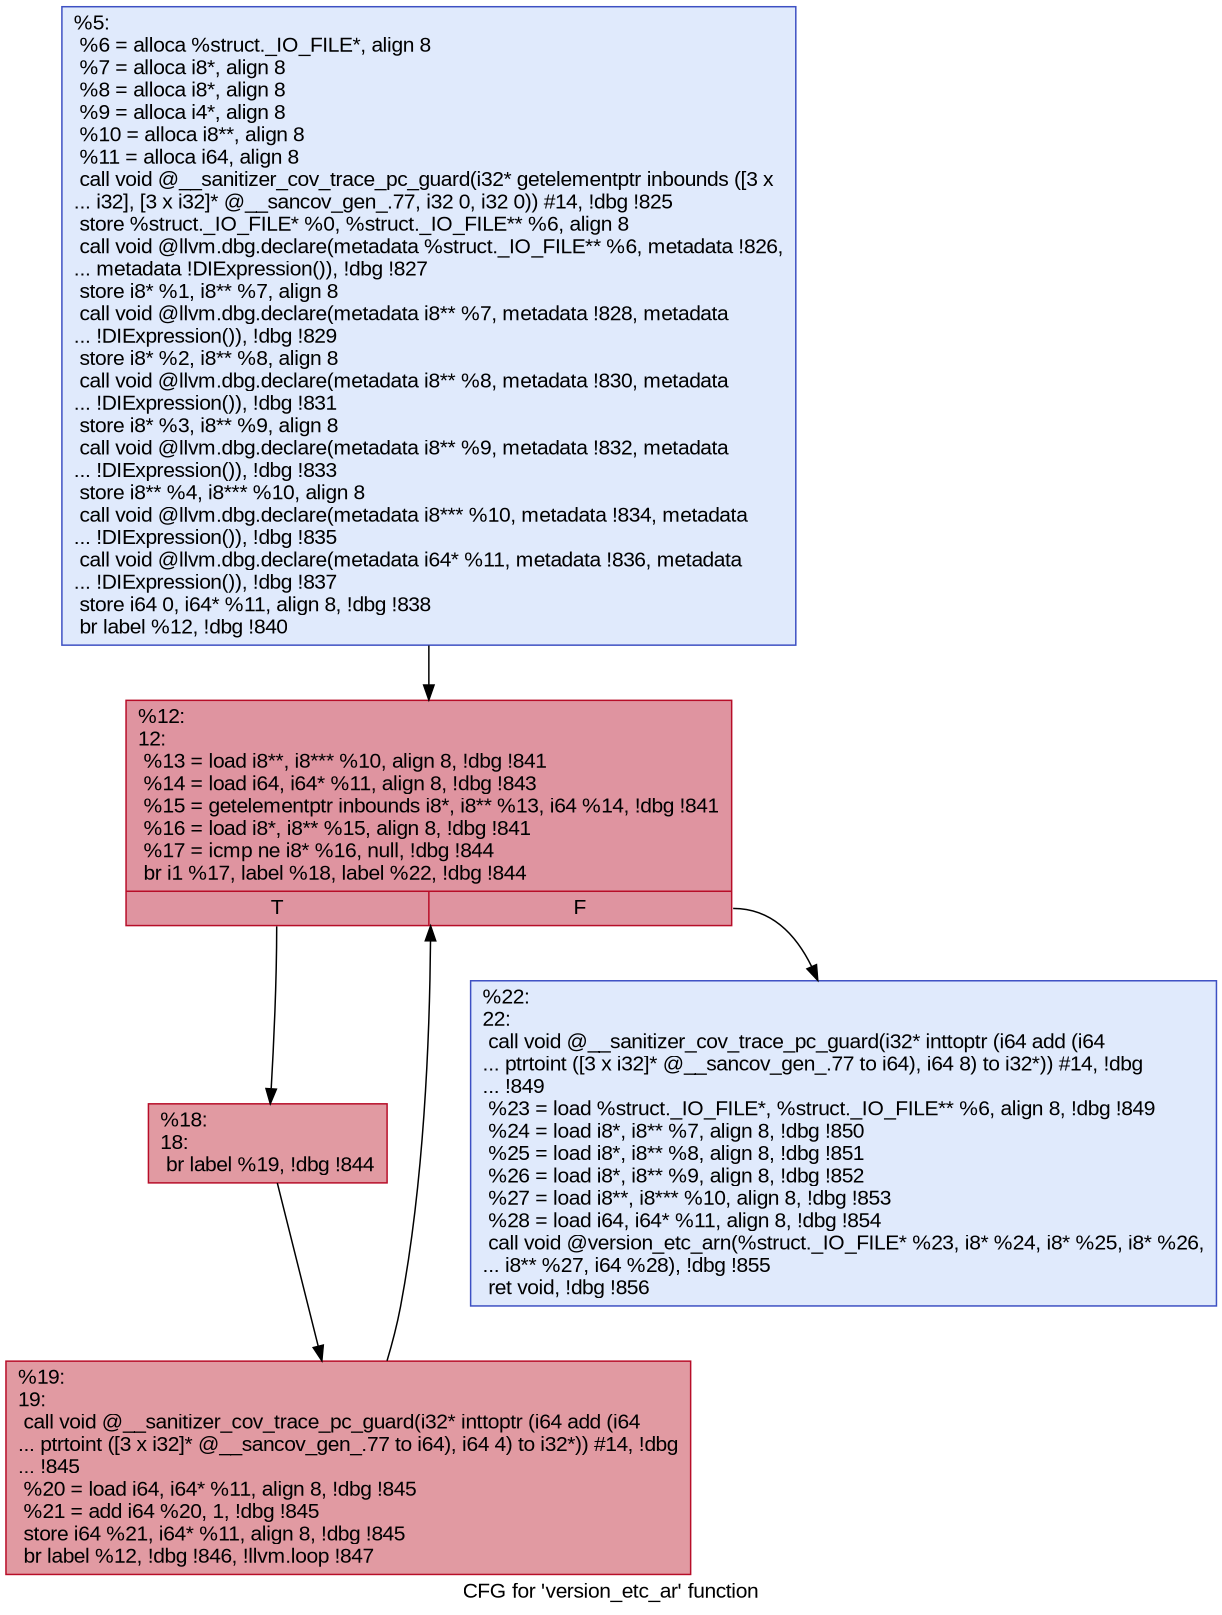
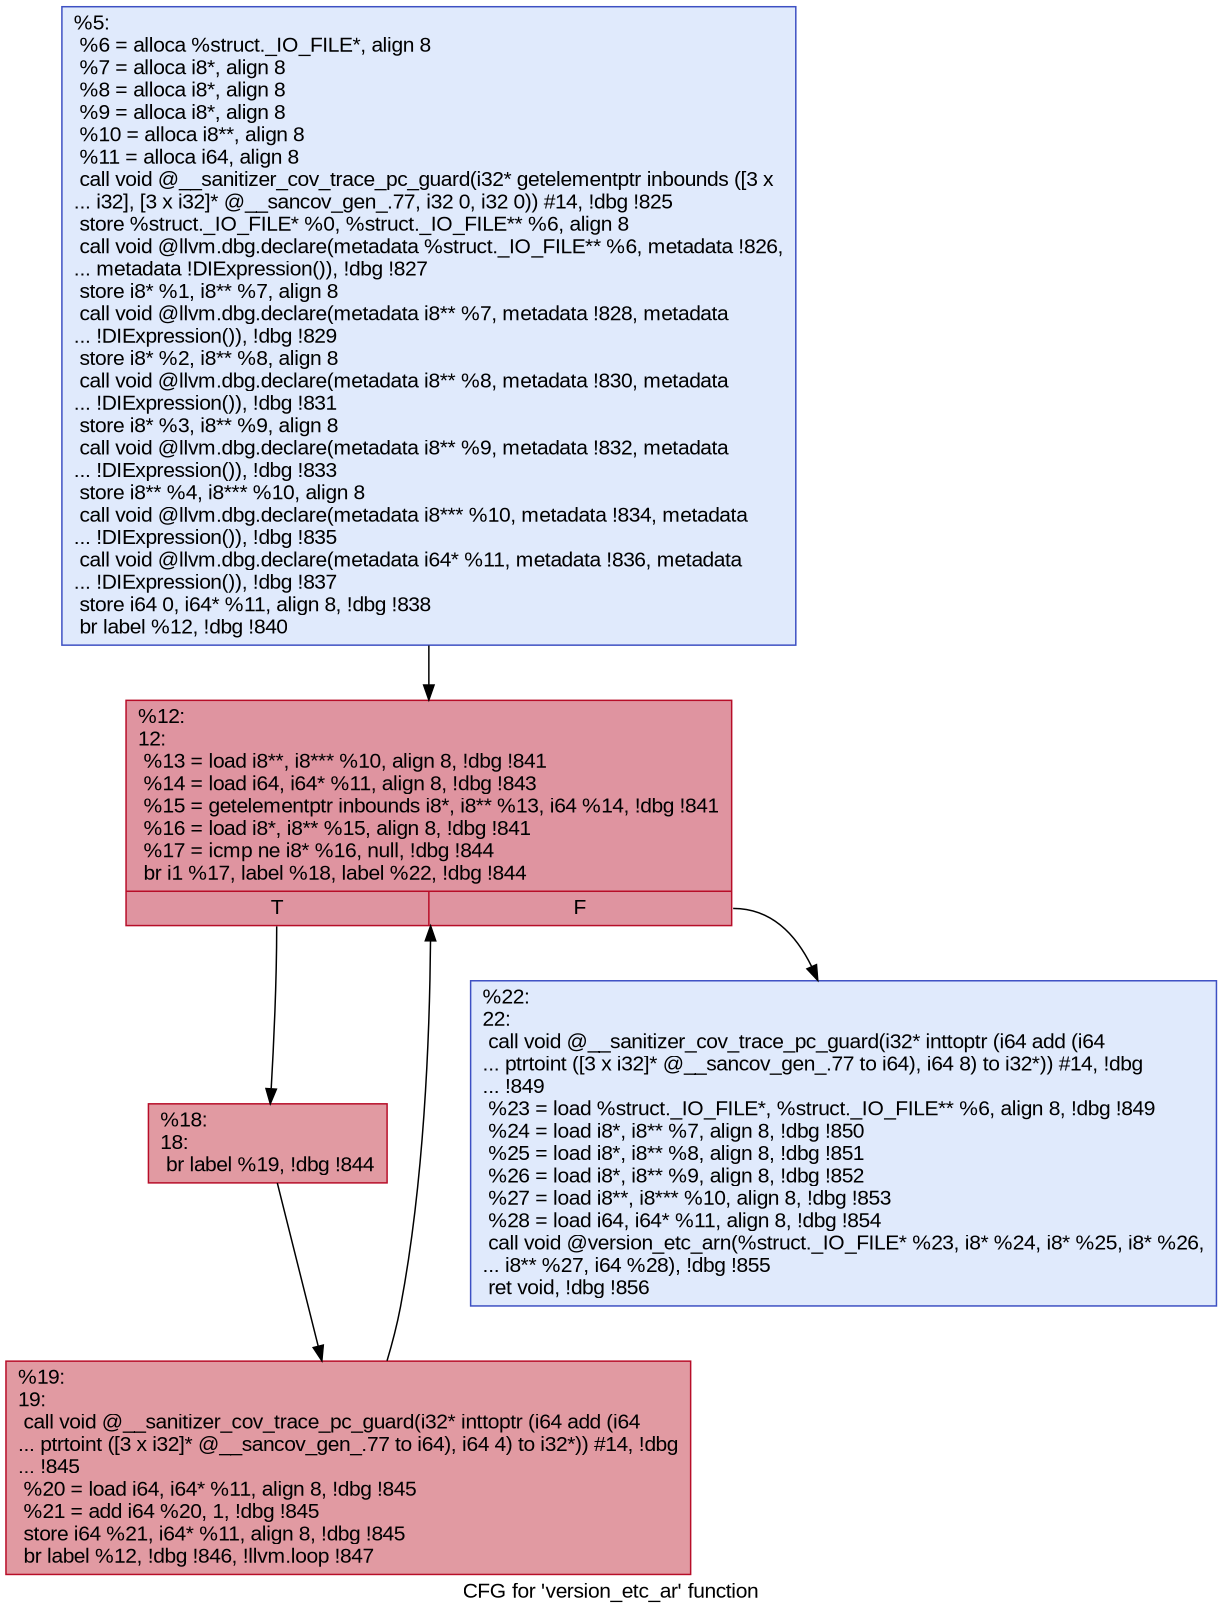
node "%5:": text "%9 = alloca i4*, align 8" -> "%9 = alloca i8*, align 8"
